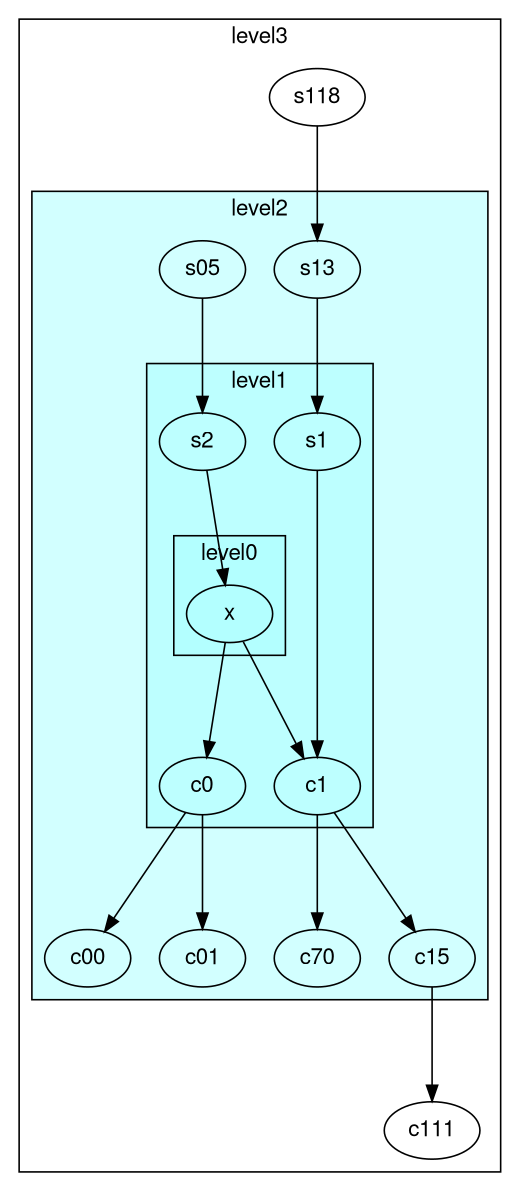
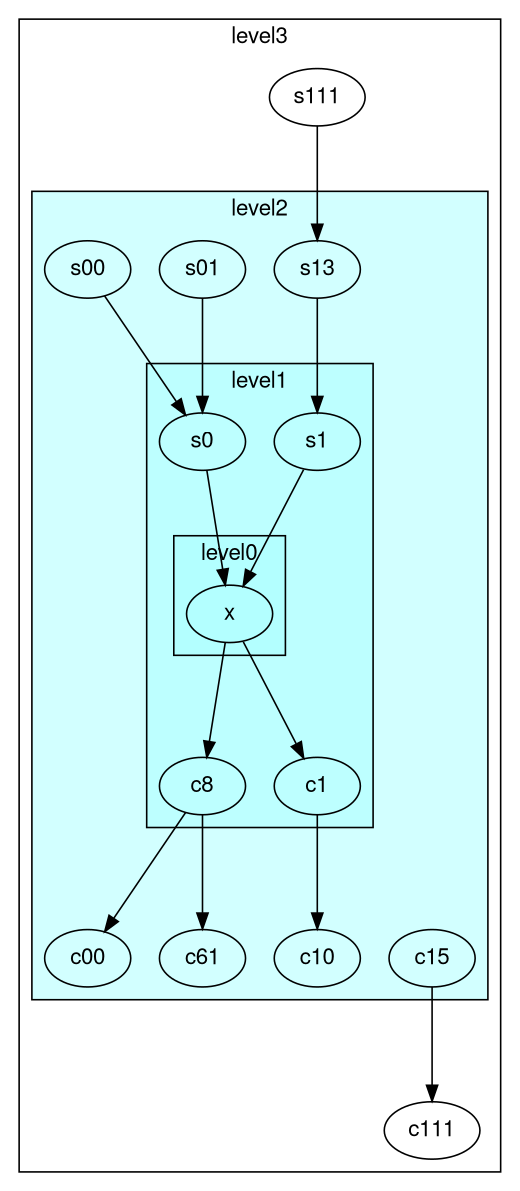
node "s118": label "s118" -> "s111"
node "s00": added
node "s05": label "s05" -> "s01"
node "s2": label "s2" -> "s0"
edge "s1" -> "c1": now "s1" -> "x"
node "c0": label "c0" -> "c8"
edge "c1" -> "c15": removed
node "c01": label "c01" -> "c61"
node "c70": label "c70" -> "c10"
